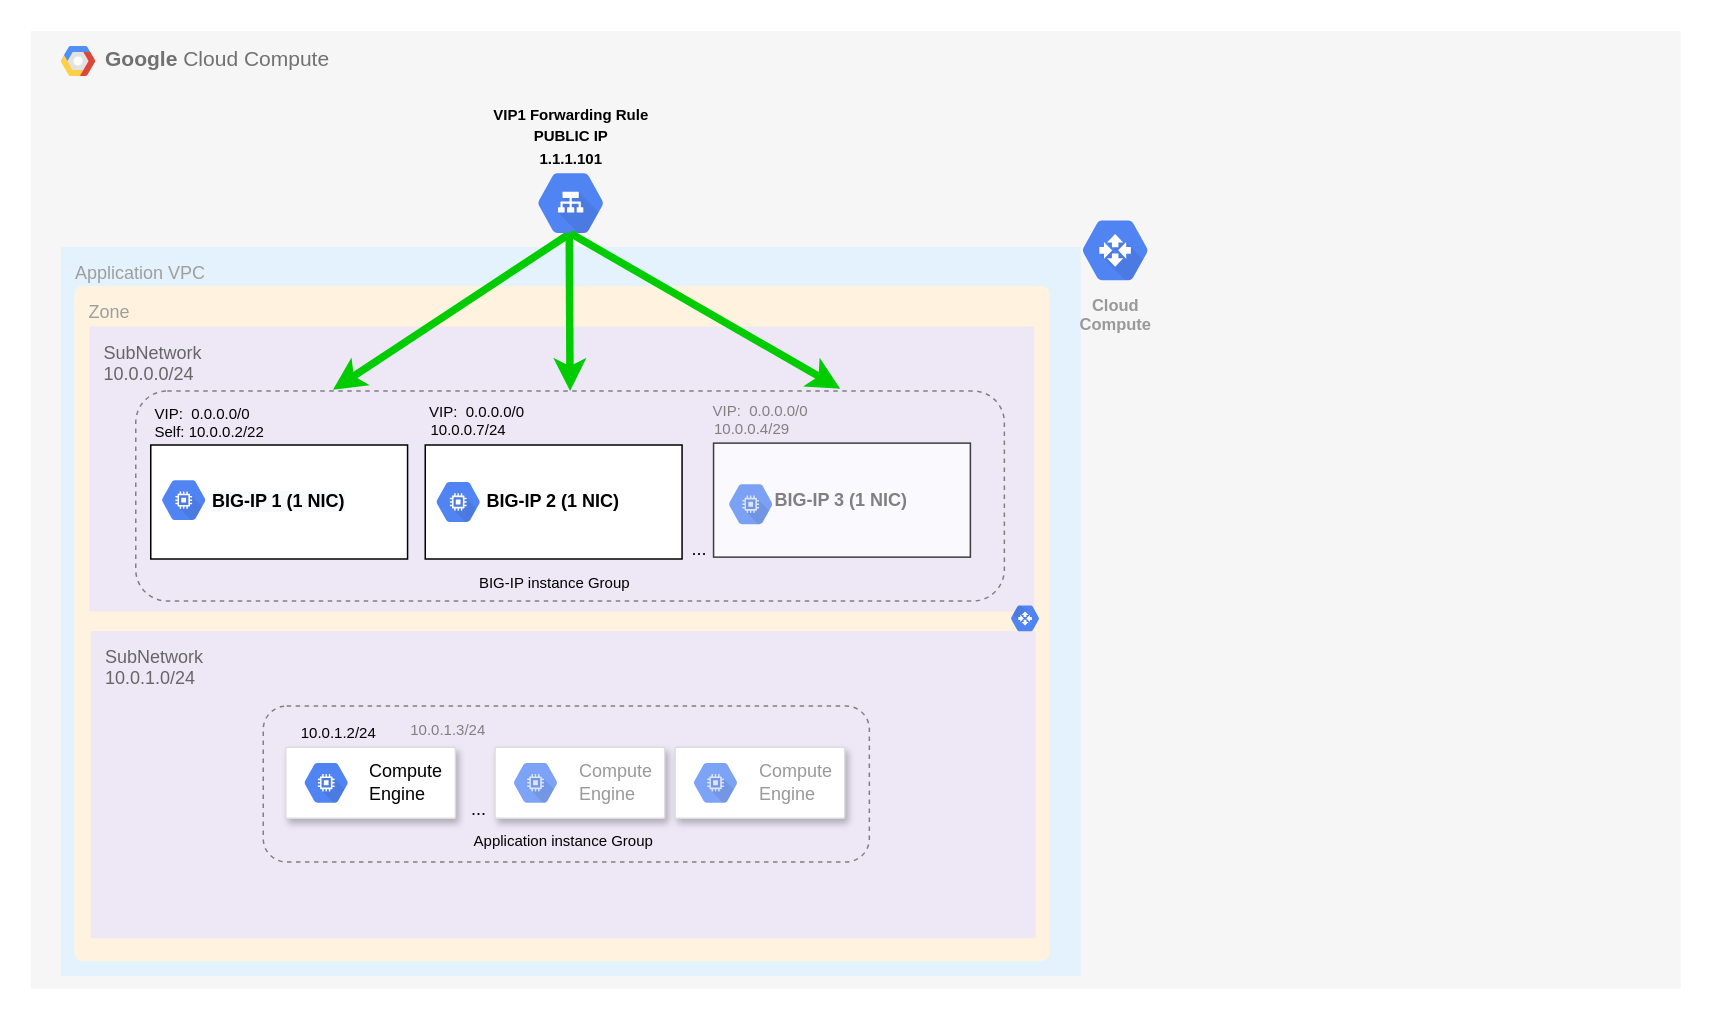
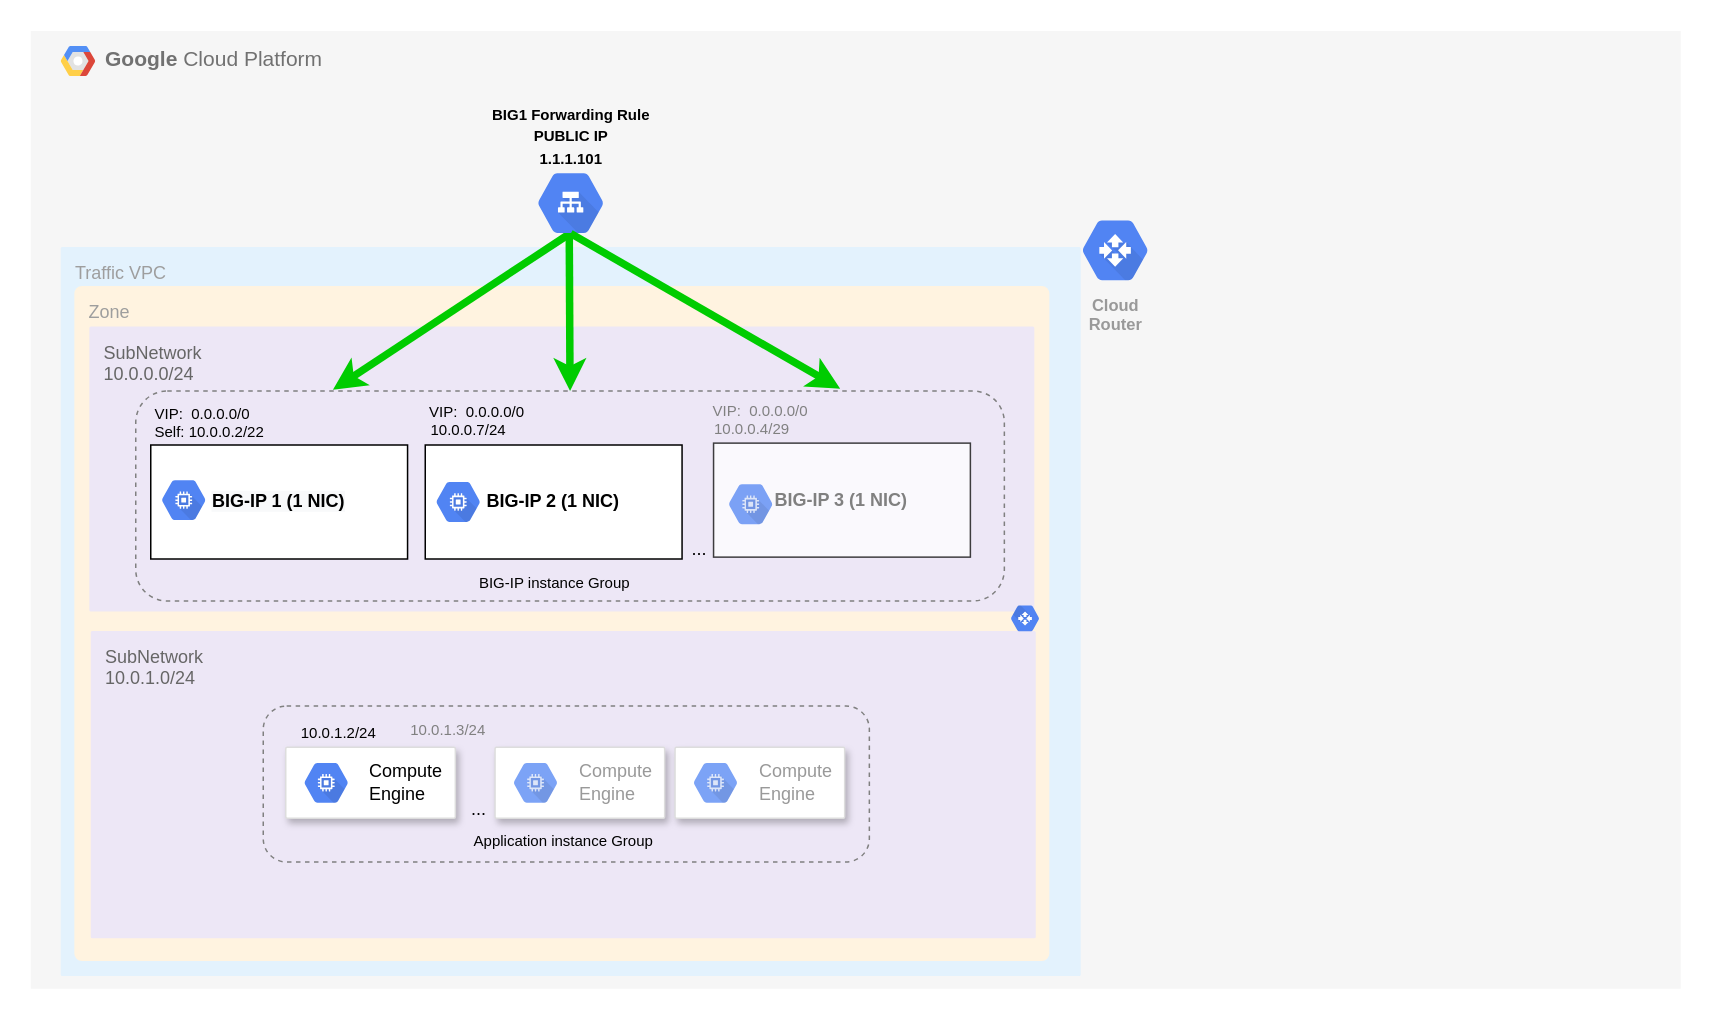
node "Google Cloud Compute": label "Google Cloud Compute" -> "Google Cloud Platform"
node "VIP1 Forwarding Rule PUBLIC IP 1.1.1.101": label "VIP1 Forwarding Rule PUBLIC IP 1.1.1.101" -> "BIG1 Forwarding Rule PUBLIC IP 1.1.1.101"
node "Application VPC": label "Application VPC" -> "Traffic VPC"
node "Cloud Compute": label "Cloud Compute" -> "Cloud Router"
